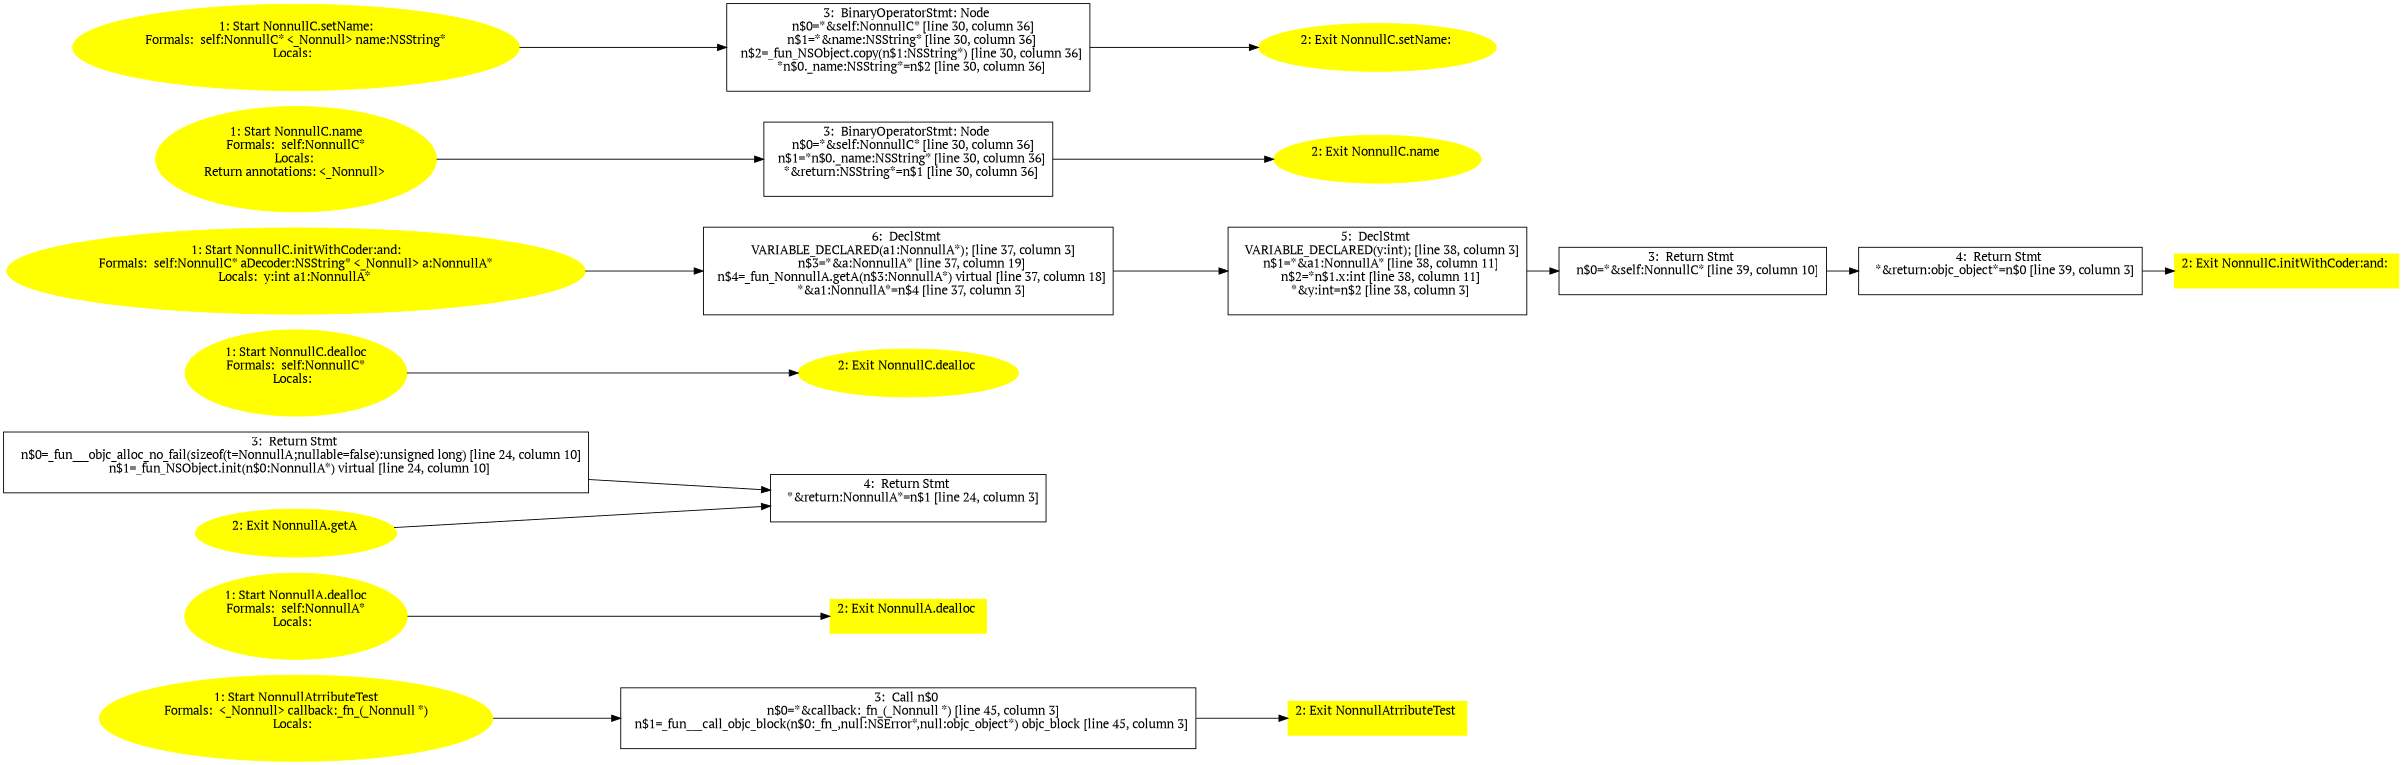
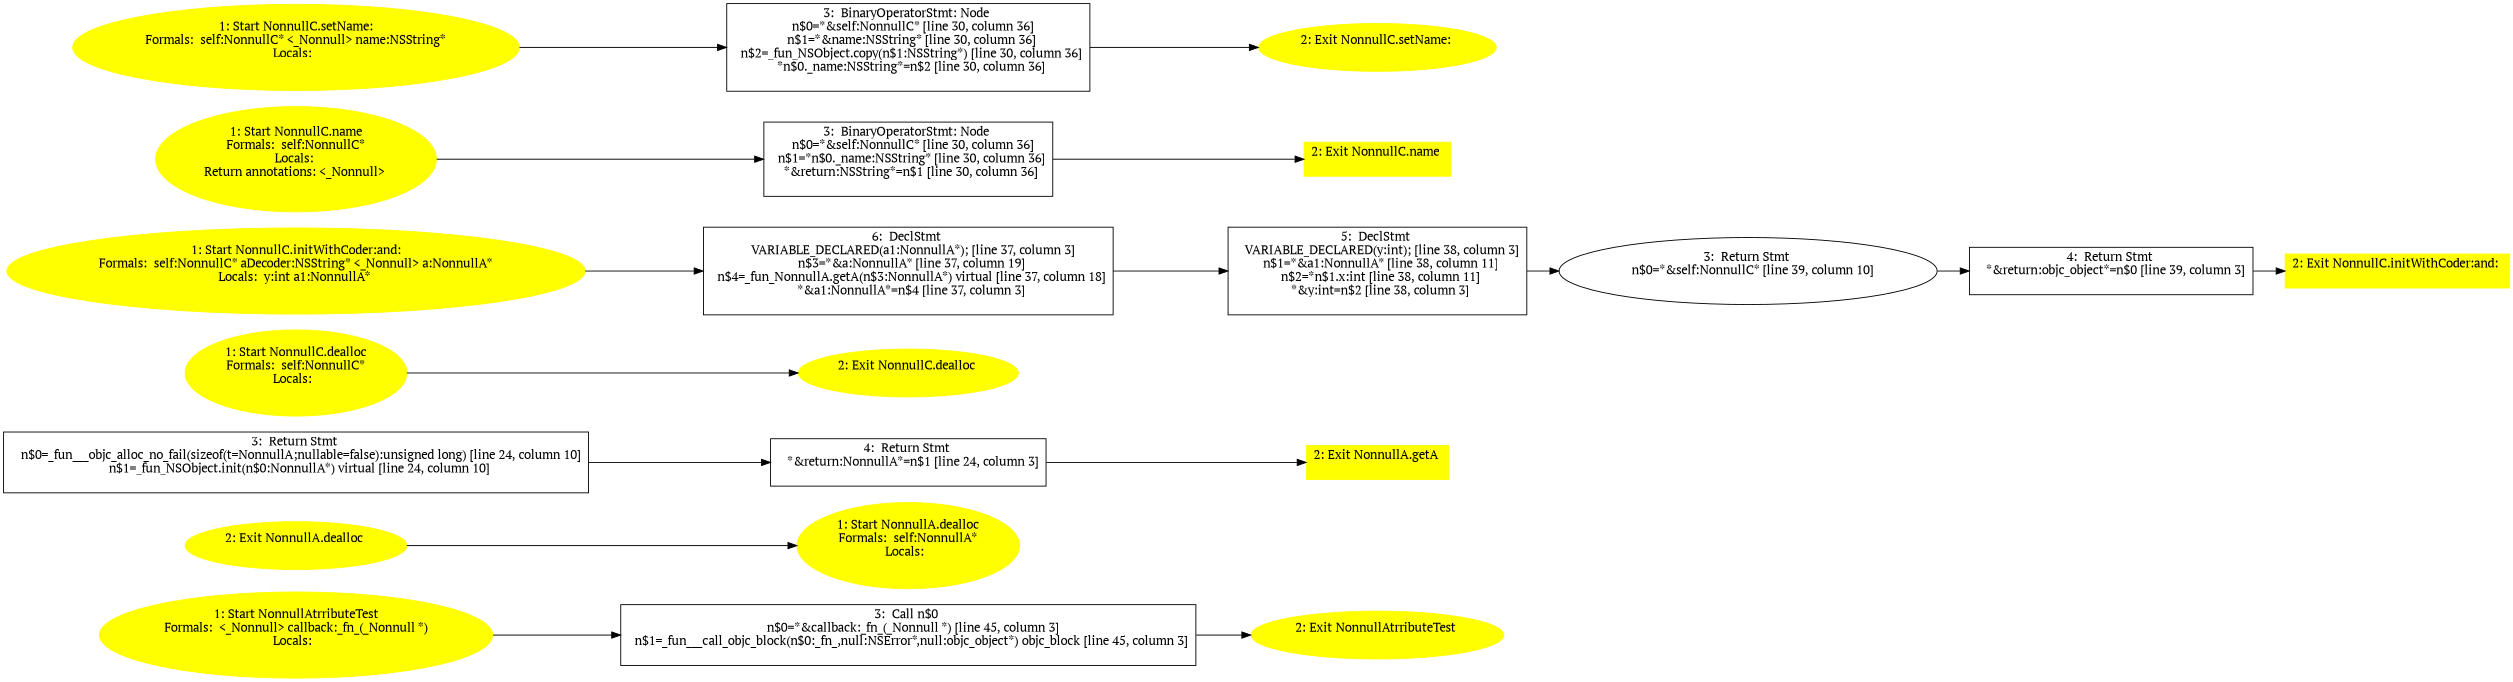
node "2: Exit NonnullC.name": shape ellipse -> box
node "3:  Return Stmt n$0=*&self:NonnullC* [line 39, column 10]": shape box -> ellipse
edge "2: Exit NonnullA.getA" -> "4:  Return Stmt *&return:NonnullA*=n$1 [line 24, column 3]": reversed
node "2: Exit NonnullA.getA": shape ellipse -> box
edge "1: Start NonnullA.dealloc Formals:  self:NonnullA* Locals:" -> "2: Exit NonnullA.dealloc": reversed
node "2: Exit NonnullA.dealloc": shape box -> ellipse
node "2: Exit NonnullAtrributeTest": shape box -> ellipse
